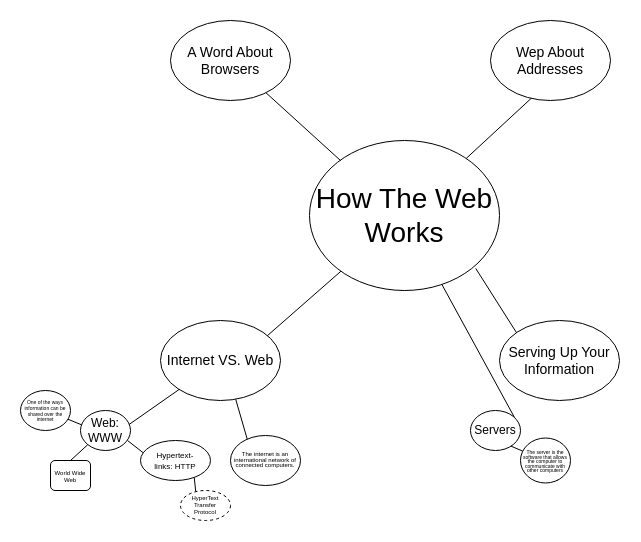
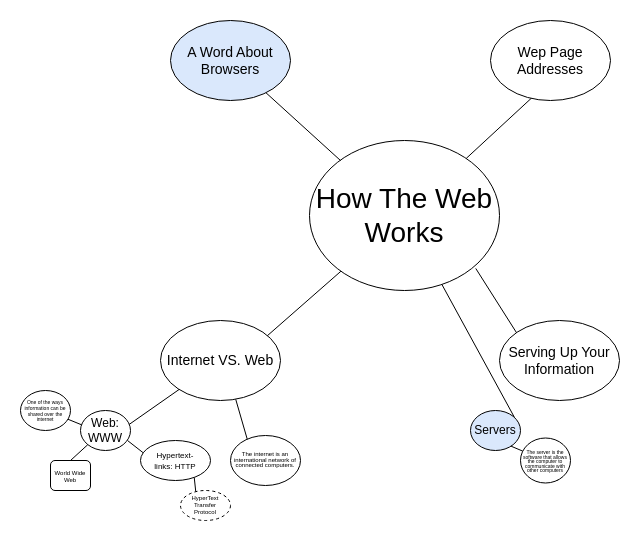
node "A Word About Browsers": fillcolor #ffffff -> #dae8fc
node "Wep About Addresses": label "Wep About Addresses" -> "Wep Page Addresses"
node "Servers": fillcolor #ffffff -> #dae8fc
